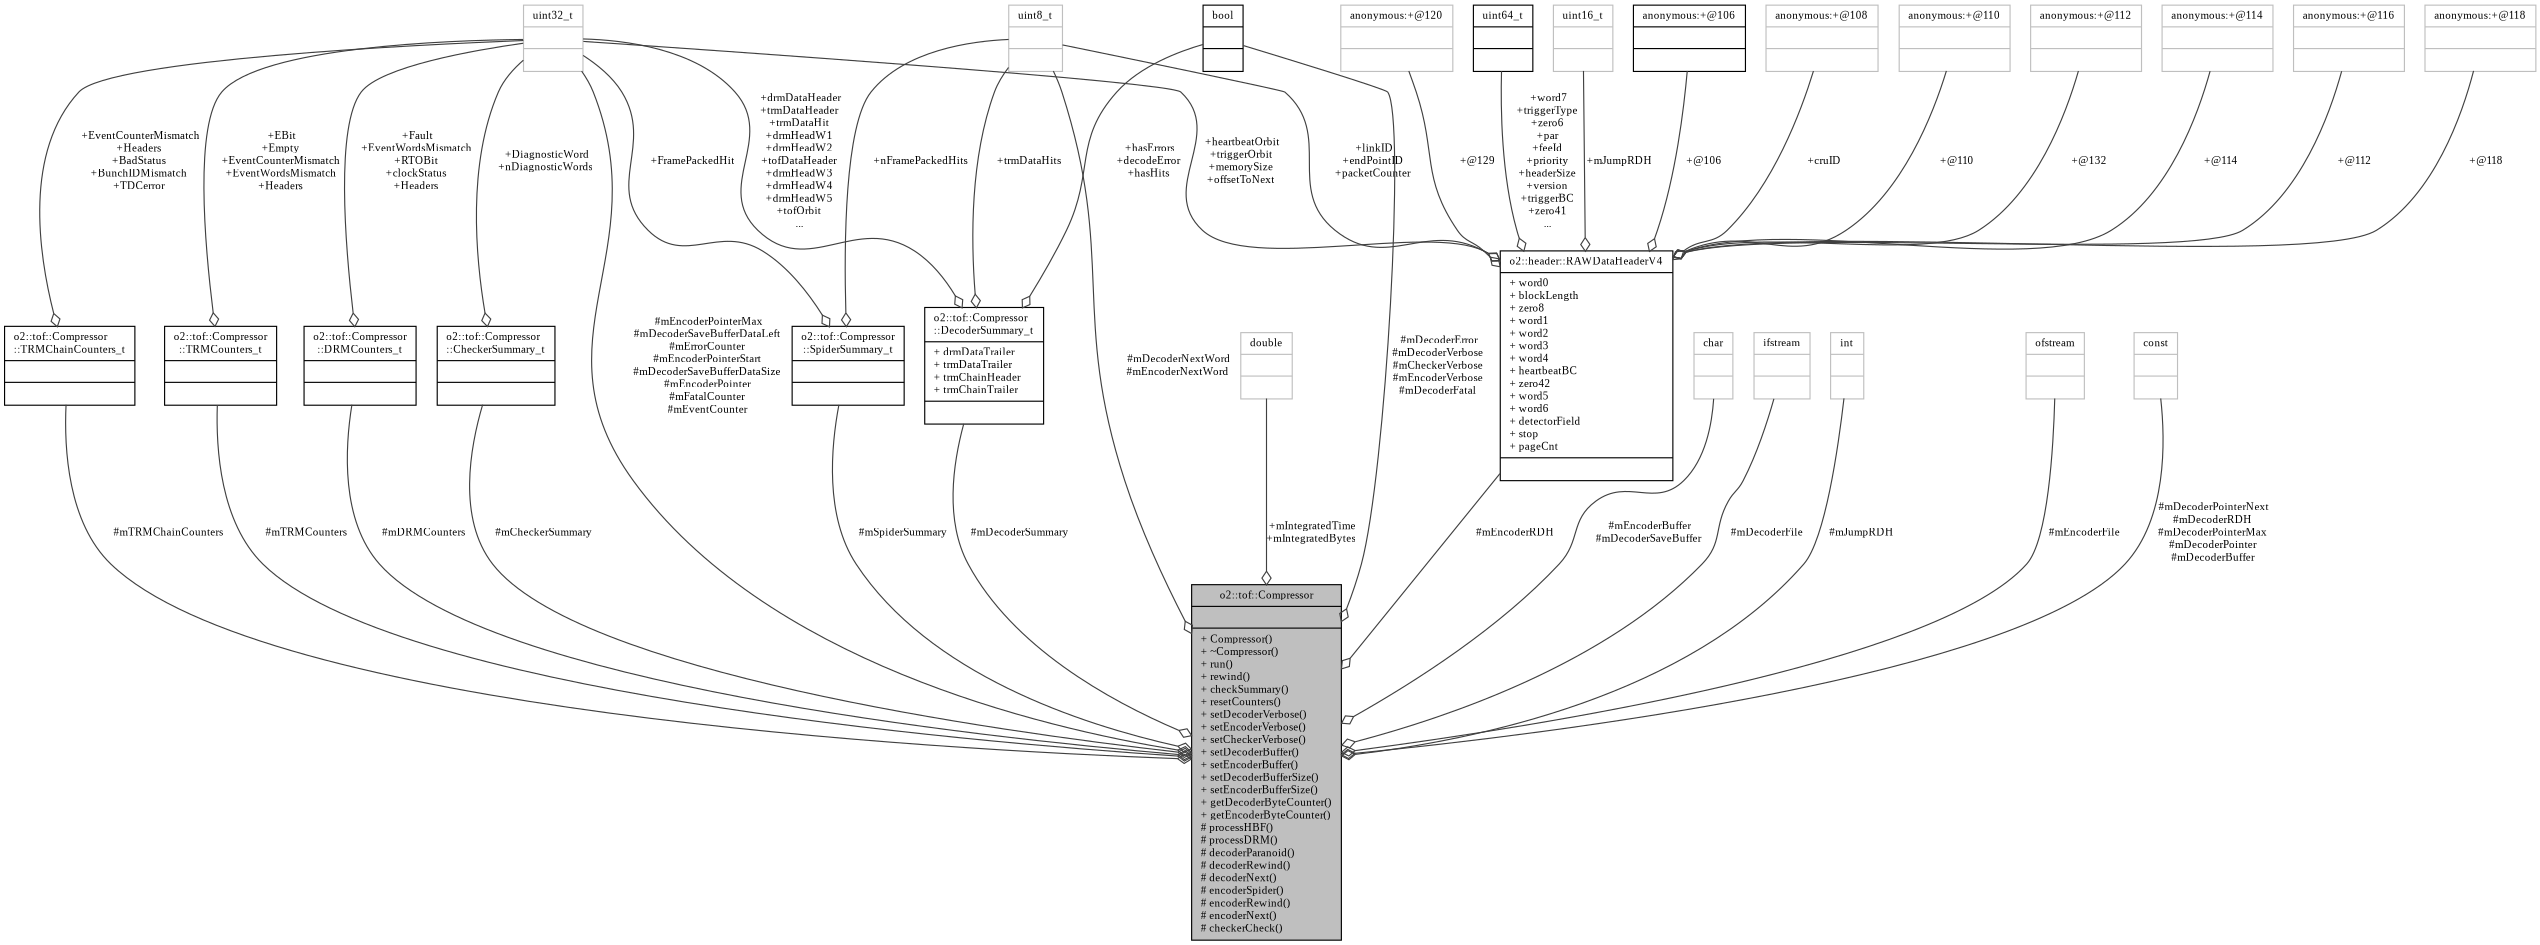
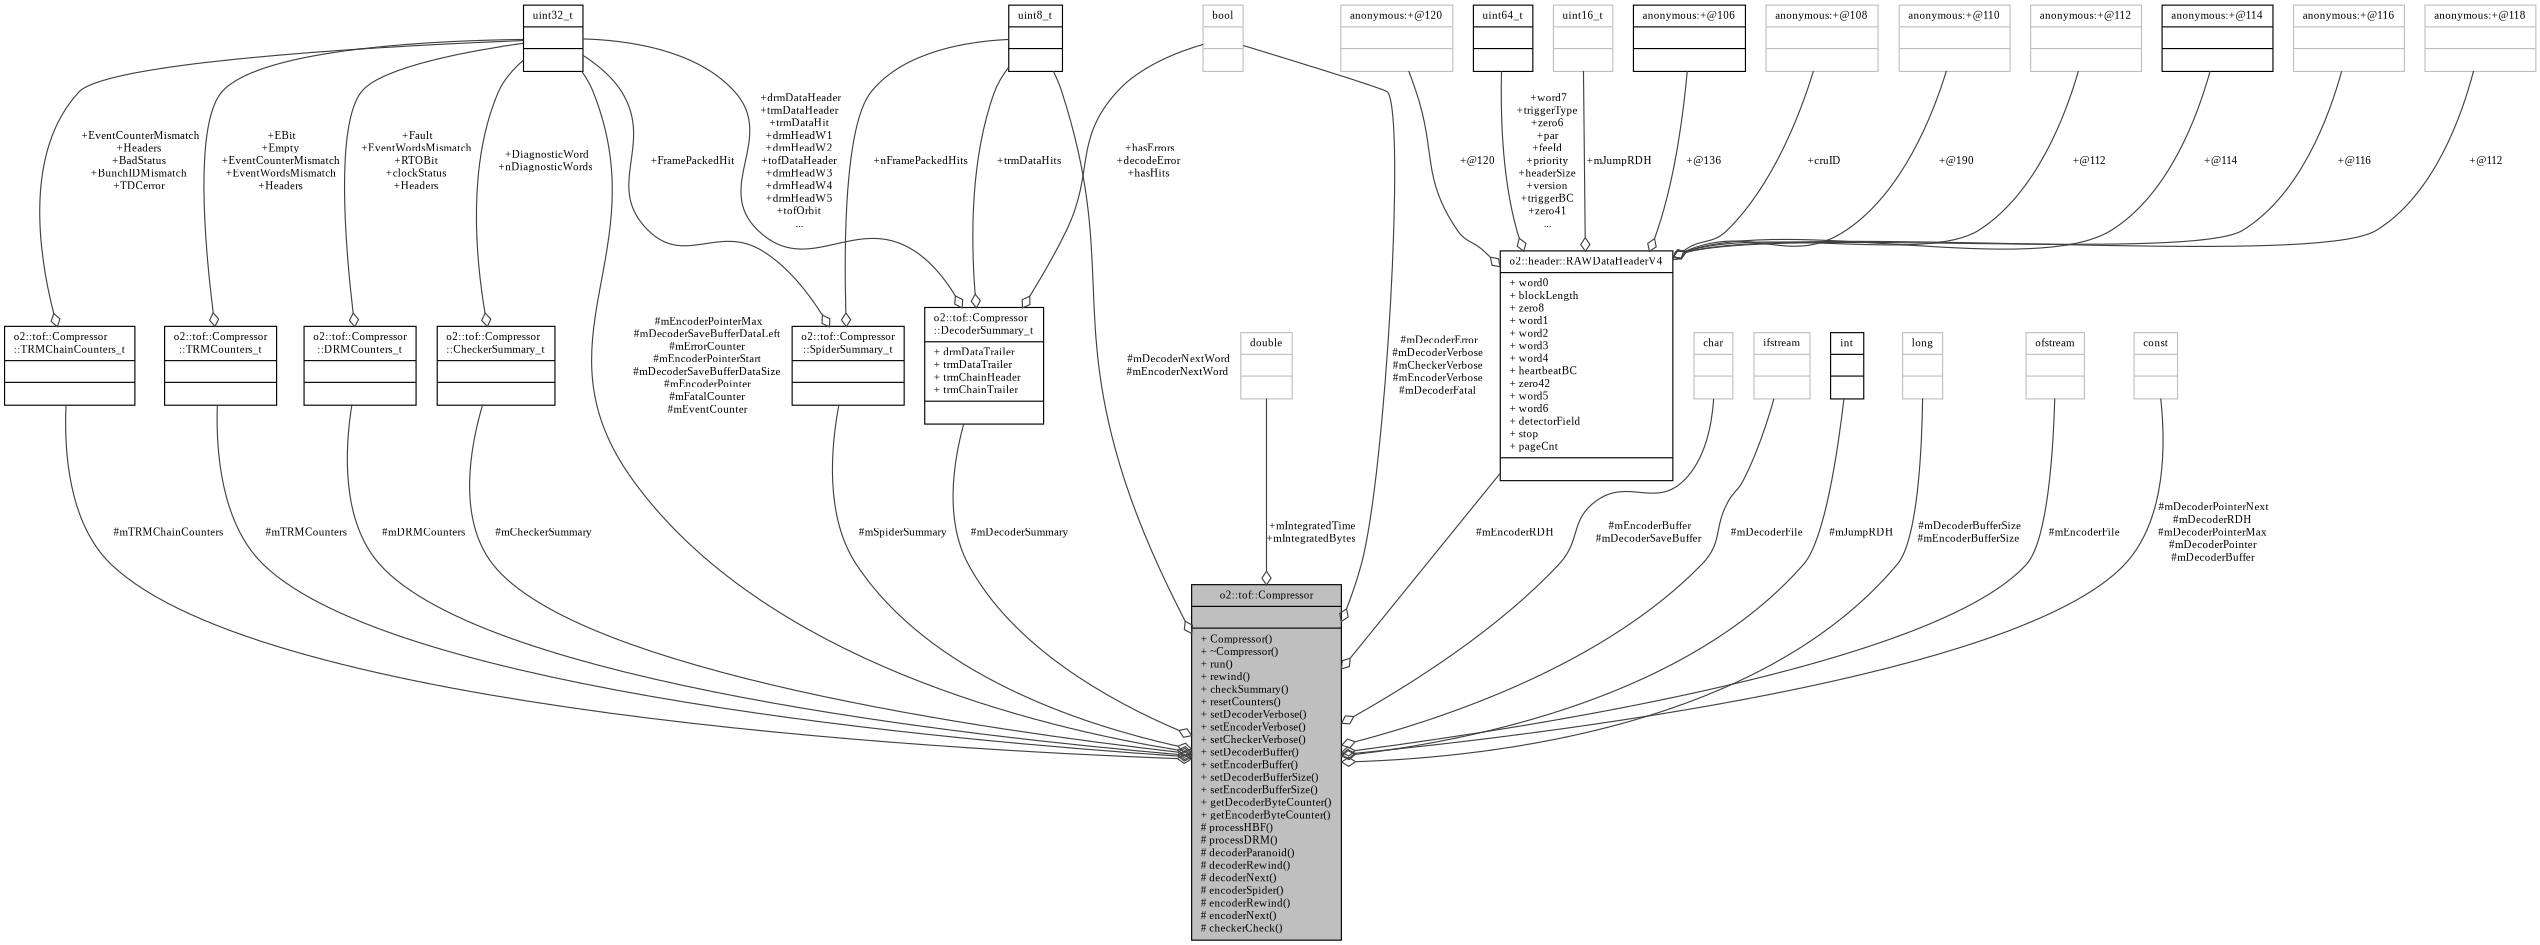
node "uint32_t": color grey75 -> black
node "uint8_t": color grey75 -> black
node "bool": color black -> grey75
node "anonymous:+@114": color grey75 -> black
edge "uint32_t" -> "o2::header::RAWDataHeaderV4": removed, label "+heartbeatOrbit +triggerOrbit +memorySize +offsetToNext"
edge "uint8_t" -> "o2::header::RAWDataHeaderV4": removed, label "+linkID +endPointID +packetCounter"
edge "anonymous:+@120" -> "o2::header::RAWDataHeaderV4": label " +@129" -> " +@120"
edge "anonymous:+@106" -> "o2::header::RAWDataHeaderV4": label " +@106" -> " +@136"
edge "anonymous:+@110" -> "o2::header::RAWDataHeaderV4": label " +@110" -> " +@190"
edge "anonymous:+@112" -> "o2::header::RAWDataHeaderV4": label " +@132" -> " +@112"
edge "anonymous:+@116" -> "o2::header::RAWDataHeaderV4": label " +@112" -> " +@116"
edge "anonymous:+@118" -> "o2::header::RAWDataHeaderV4": label " +@118" -> " +@112"
node "int": color grey75 -> black
node "long": added
